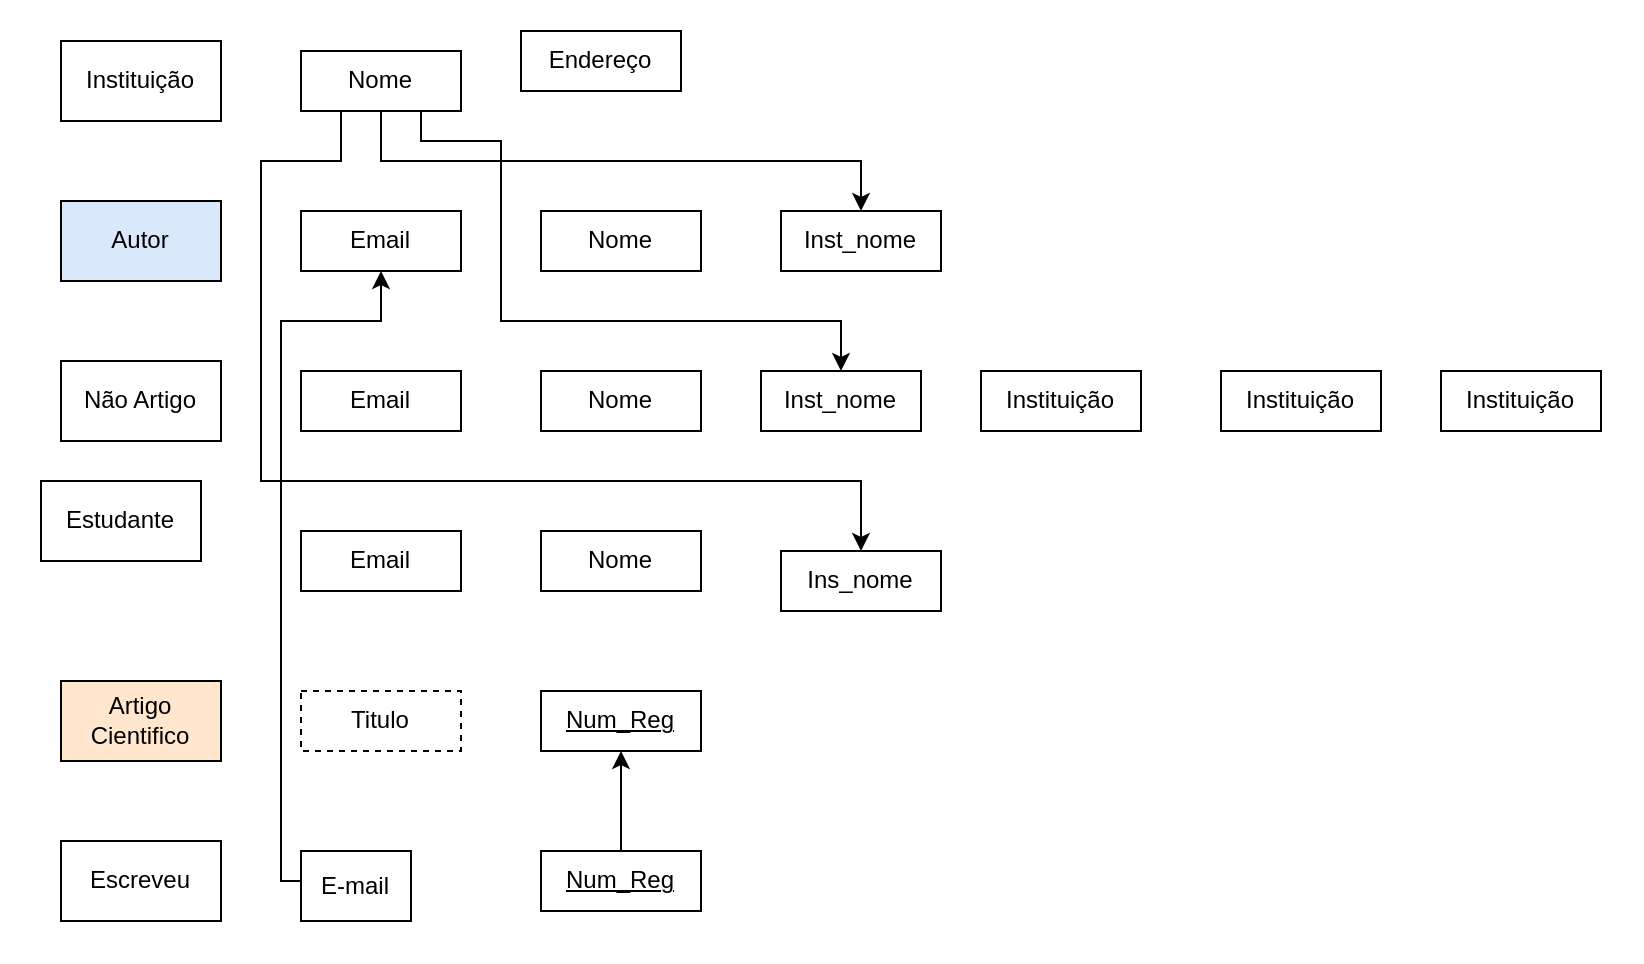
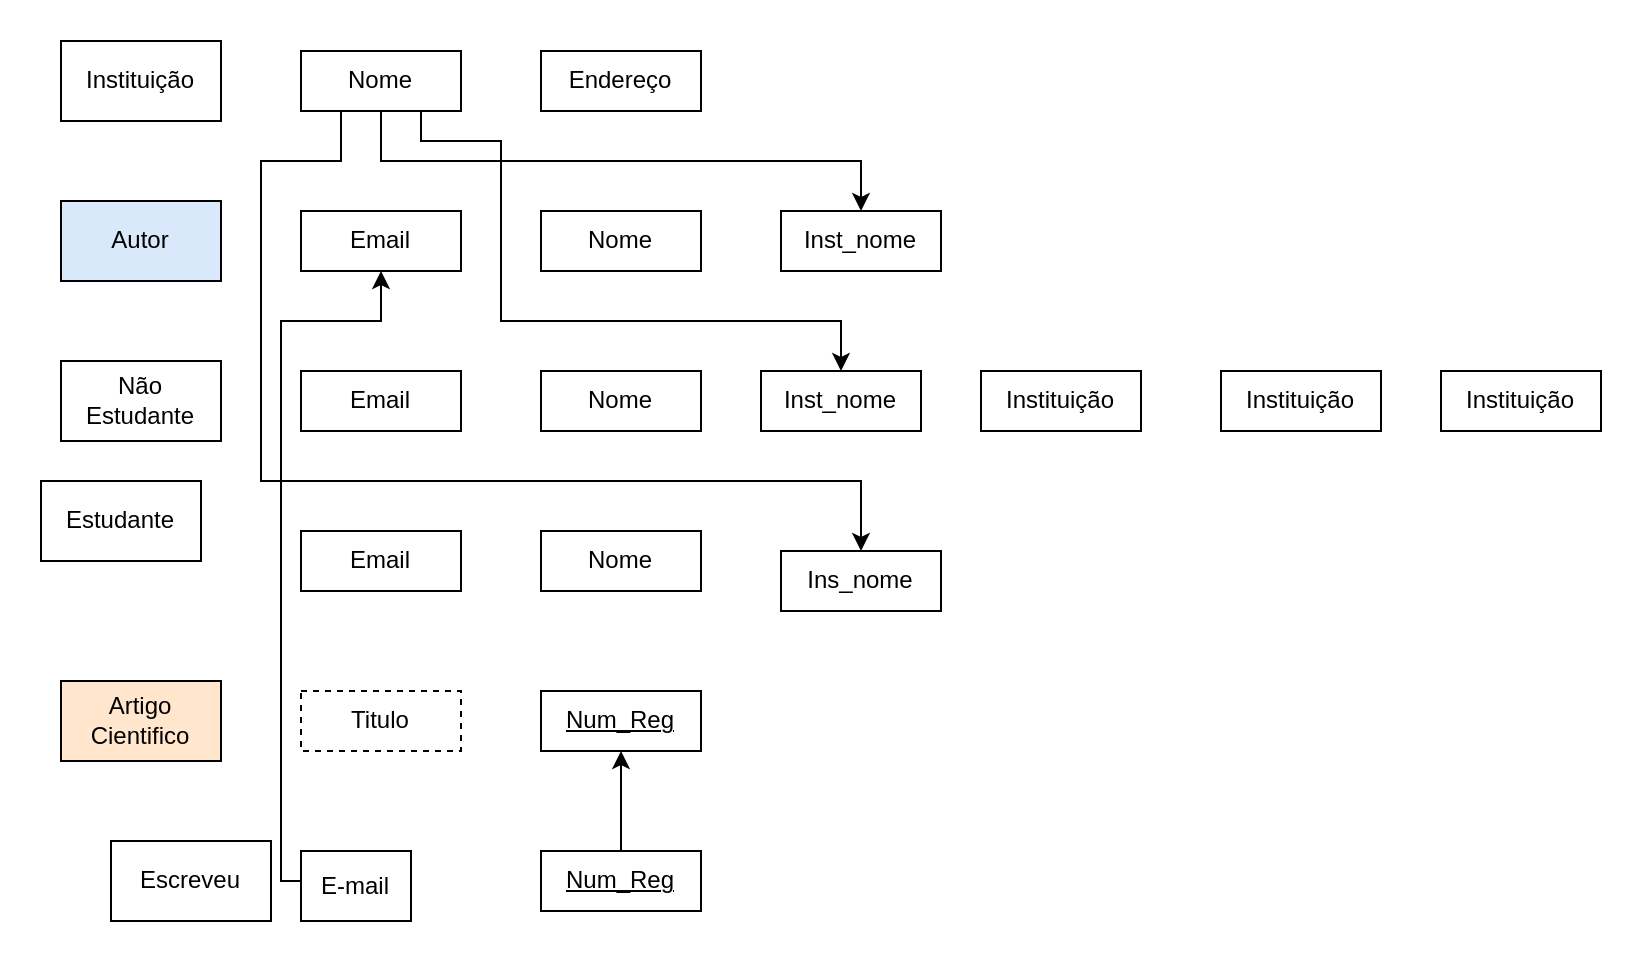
node "Endereço": moved (601, 61) -> (621, 81)
node "Não Artigo": label "Não Artigo" -> "Não Estudante"
node "Escreveu": moved (141, 881) -> (191, 881)
